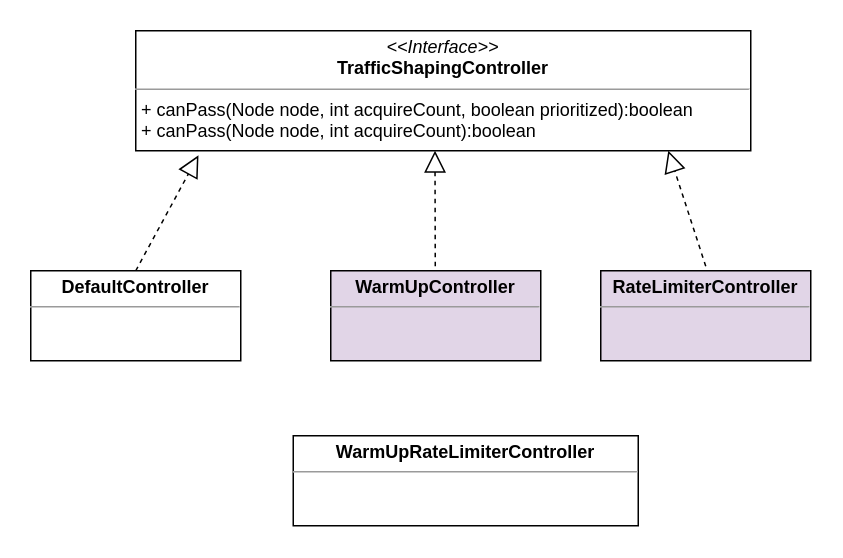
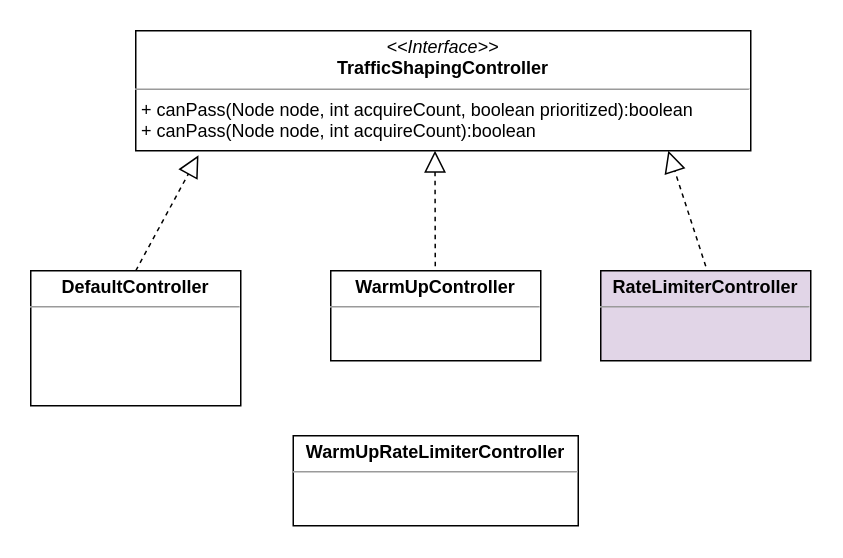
node "DefaultController": size 210x90 -> 210x135
node "WarmUpController": fillcolor #e1d5e7 -> #ffffff
node "WarmUpRateLimiterController": size 345x90 -> 285x90
